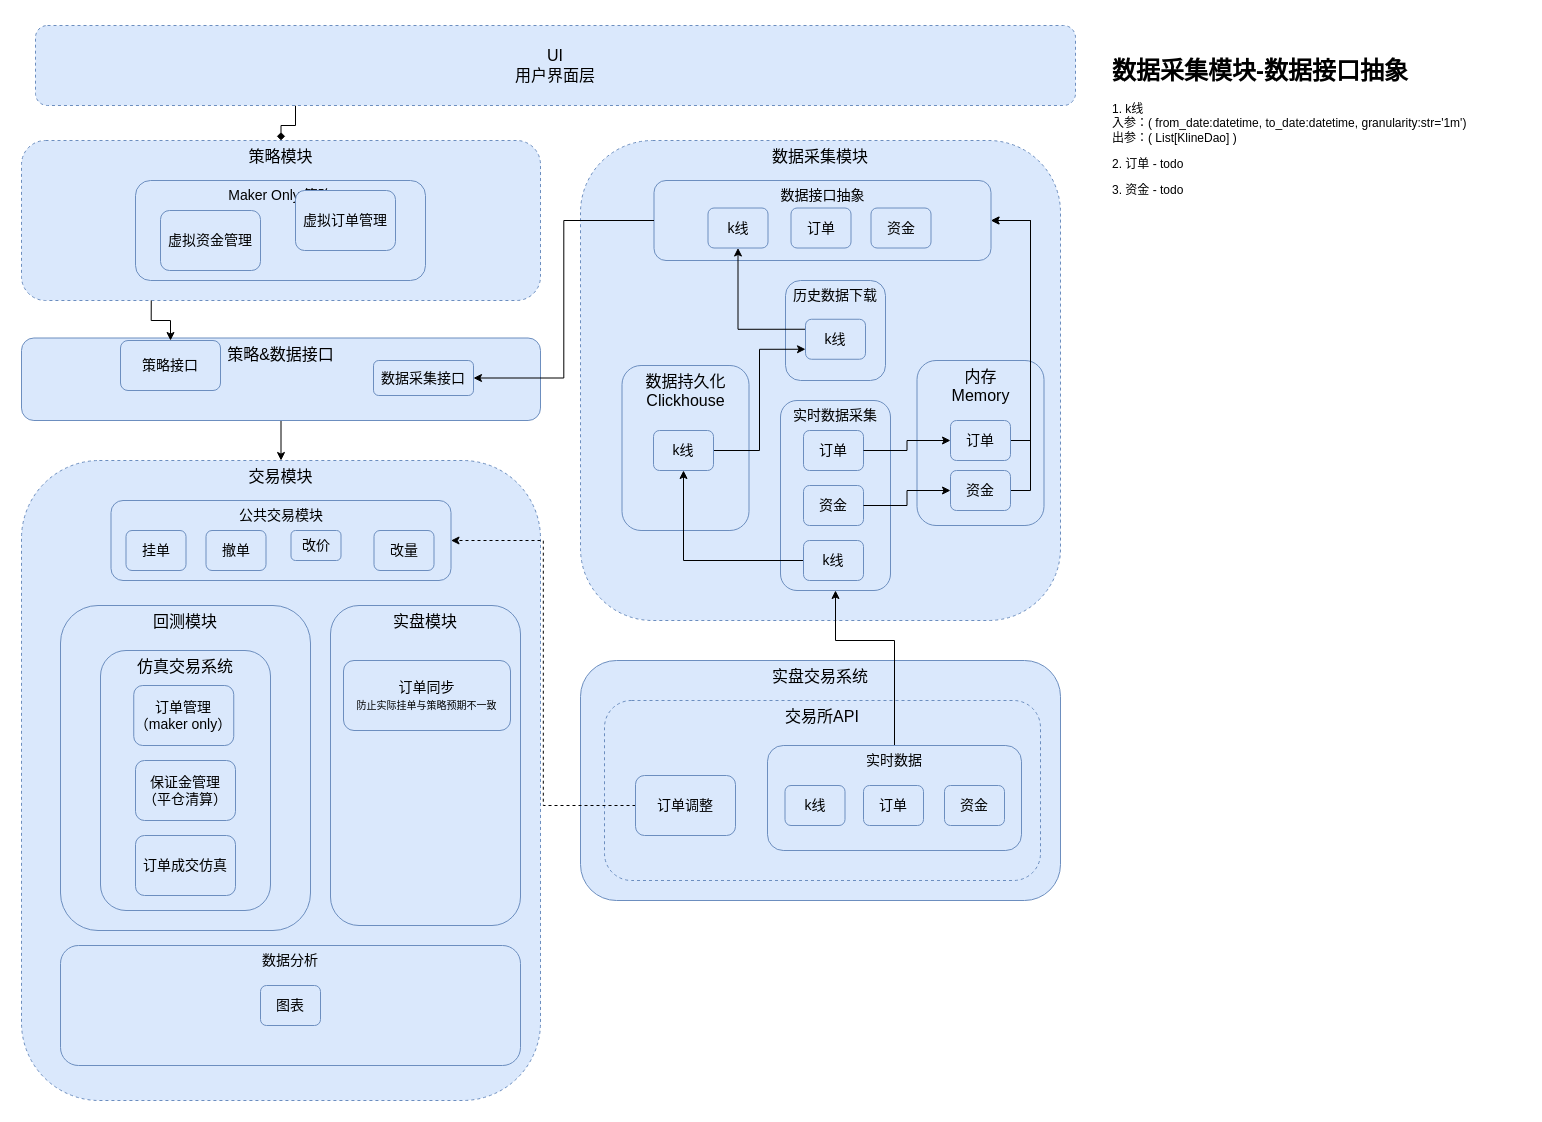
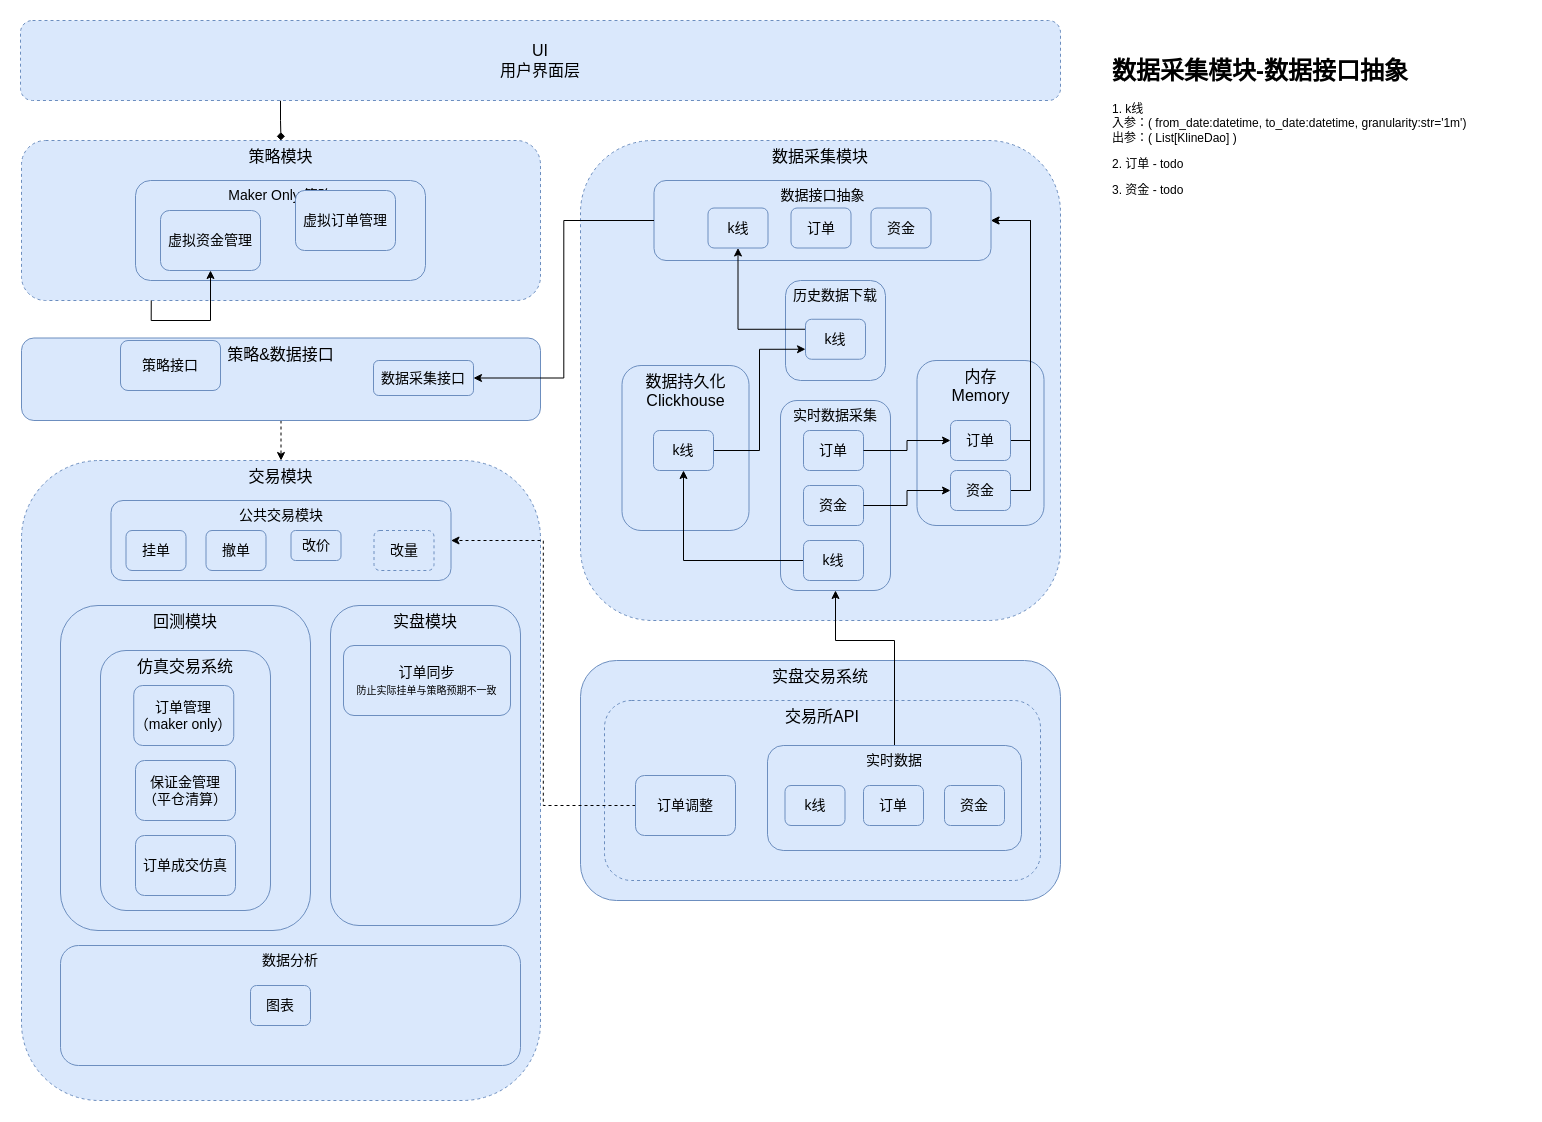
node "UI 用户界面层": moved (556, 66) -> (541, 61)
edge "策略模块" -> "策略接口": now "策略模块" -> "虚拟资金管理"
edge "策略&数据接口" -> "交易模块": style solid -> dashed
node "改量": style solid -> dashed
node "订单同步 防止实际挂单与策略预期不一致": moved (427, 696) -> (427, 681)
node "图表": moved (291, 1006) -> (281, 1006)
